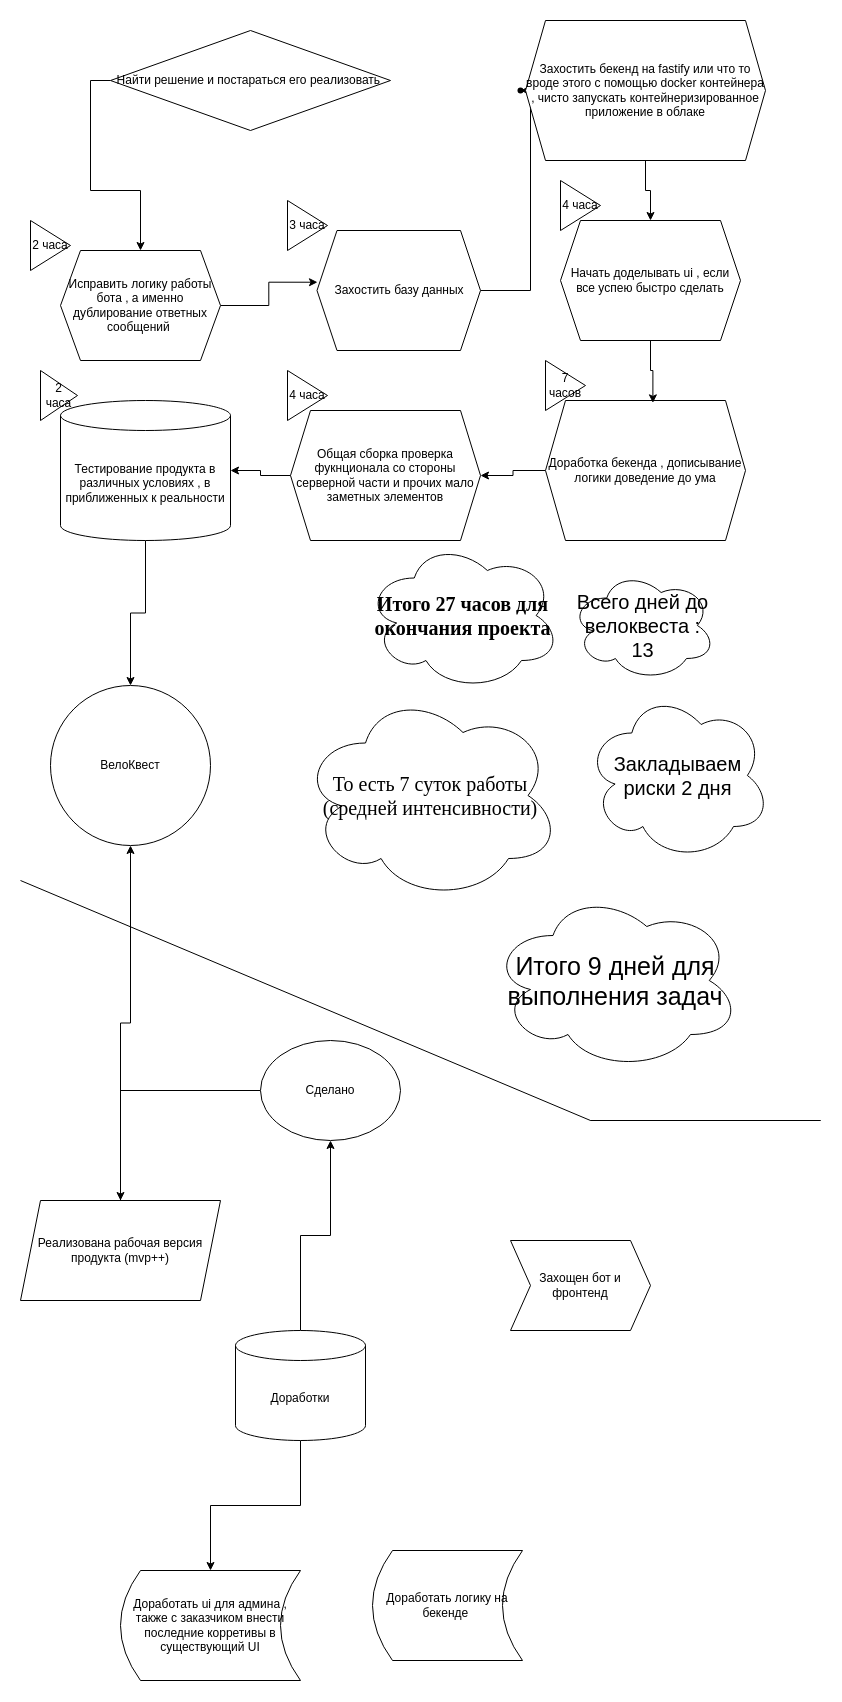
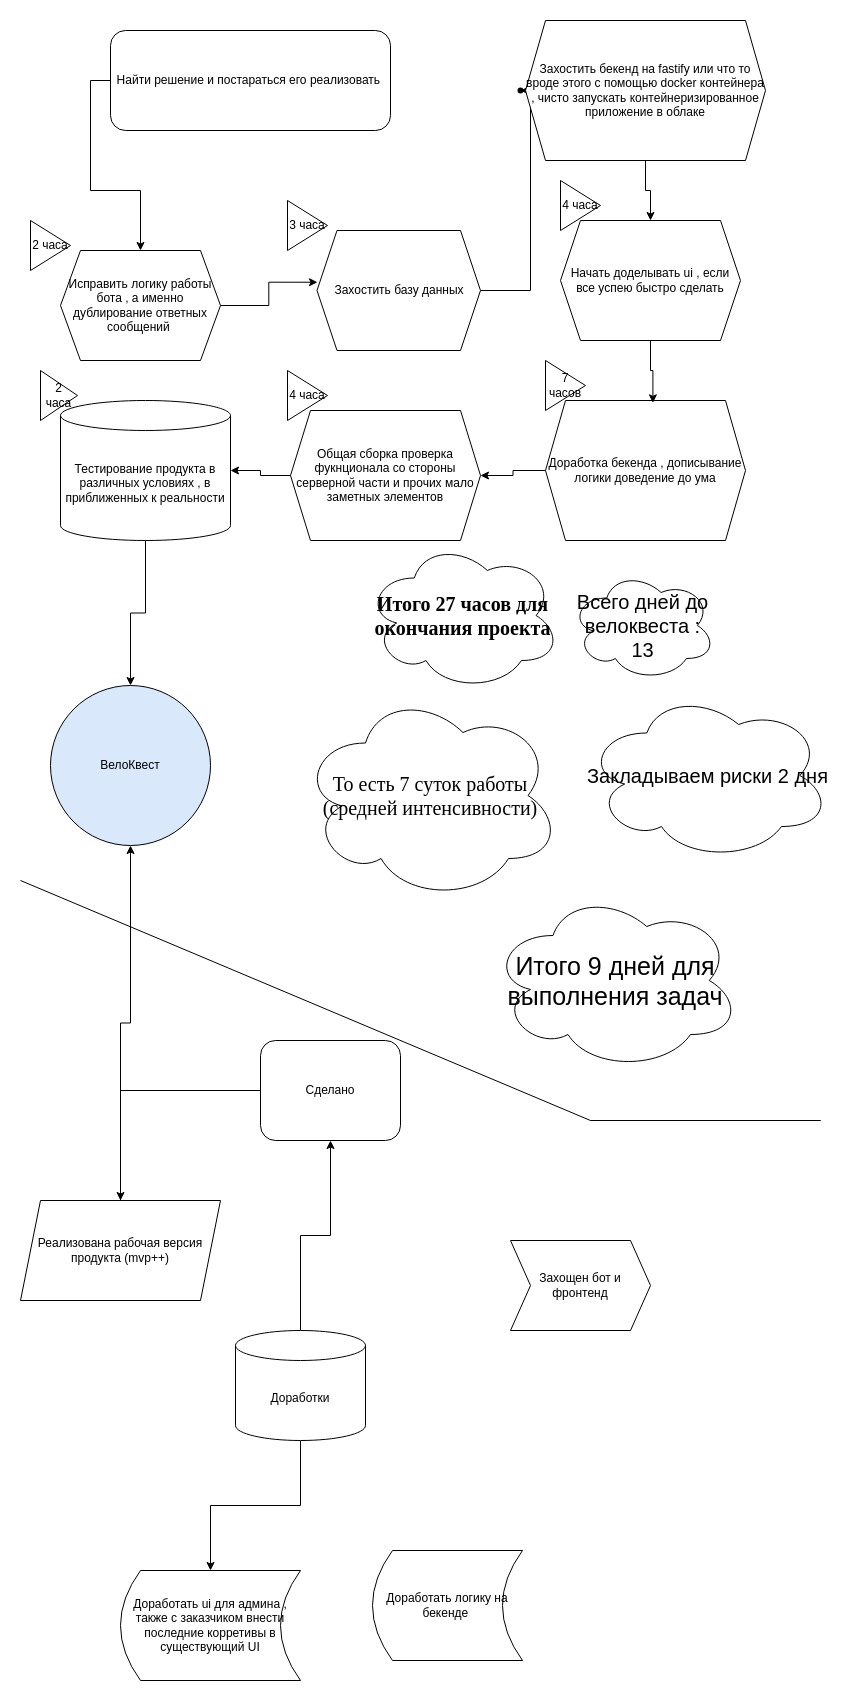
node "Найти решение и постараться его реализовать": shape diamond -> rounded rectangle
node "ВелоКвест": fillcolor #ffffff -> #dae8fc
node "Закладываем риски 2 дня": size 185x170 -> 245x170
node "Сделано": shape ellipse -> rounded rectangle
